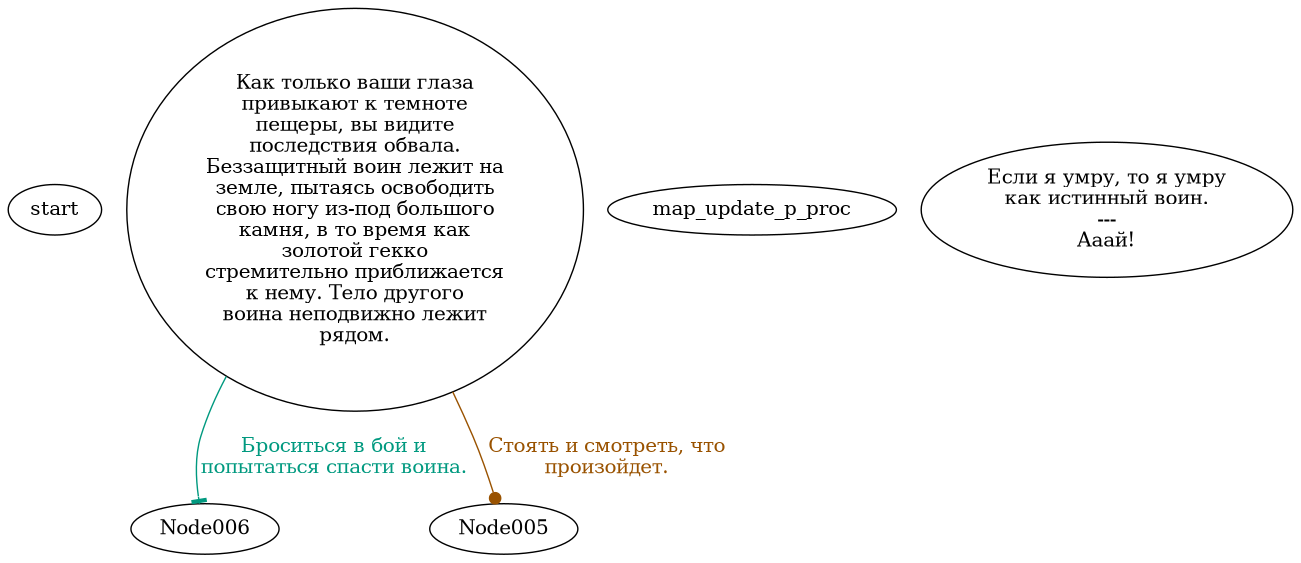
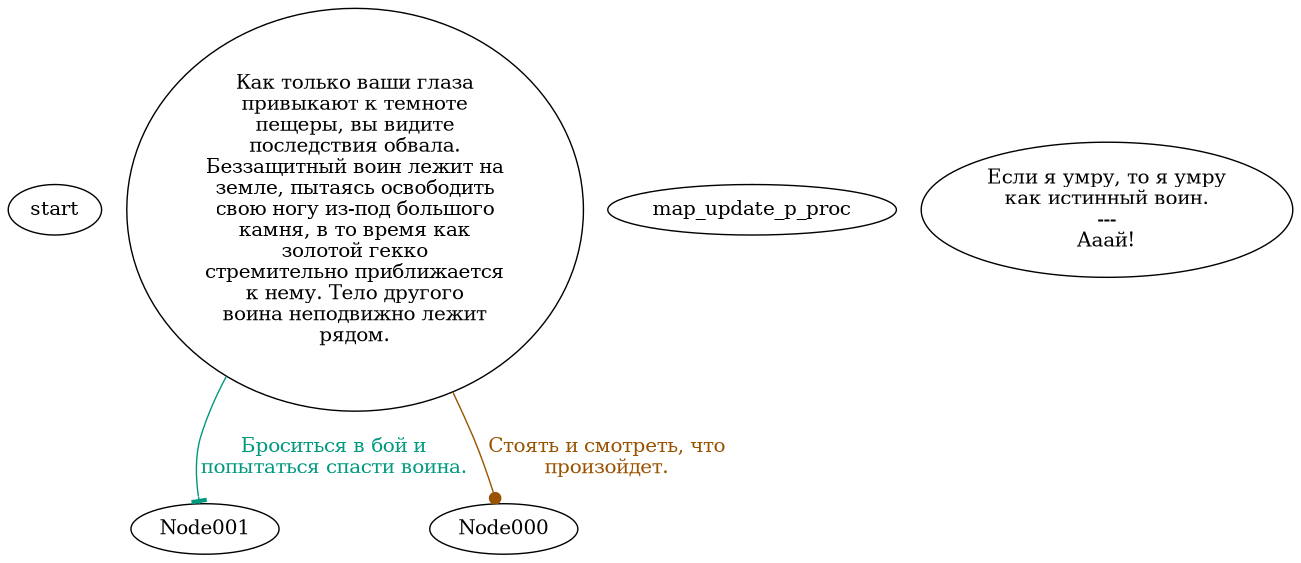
node "Node006": label "Node006" -> "Node001"
node "Node005": label "Node005" -> "Node000"
